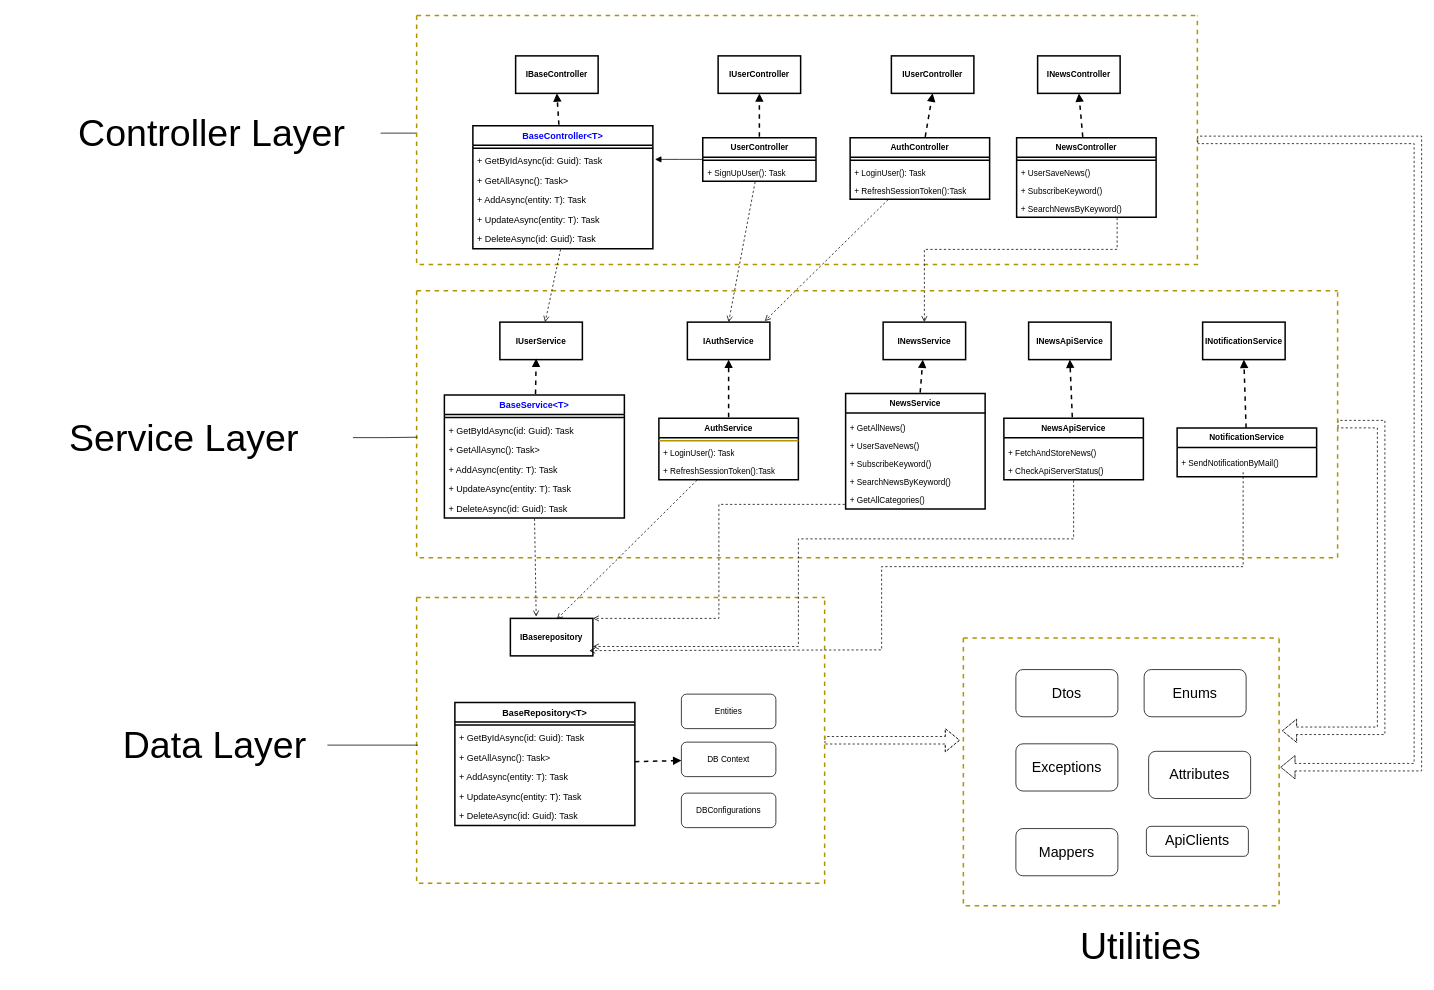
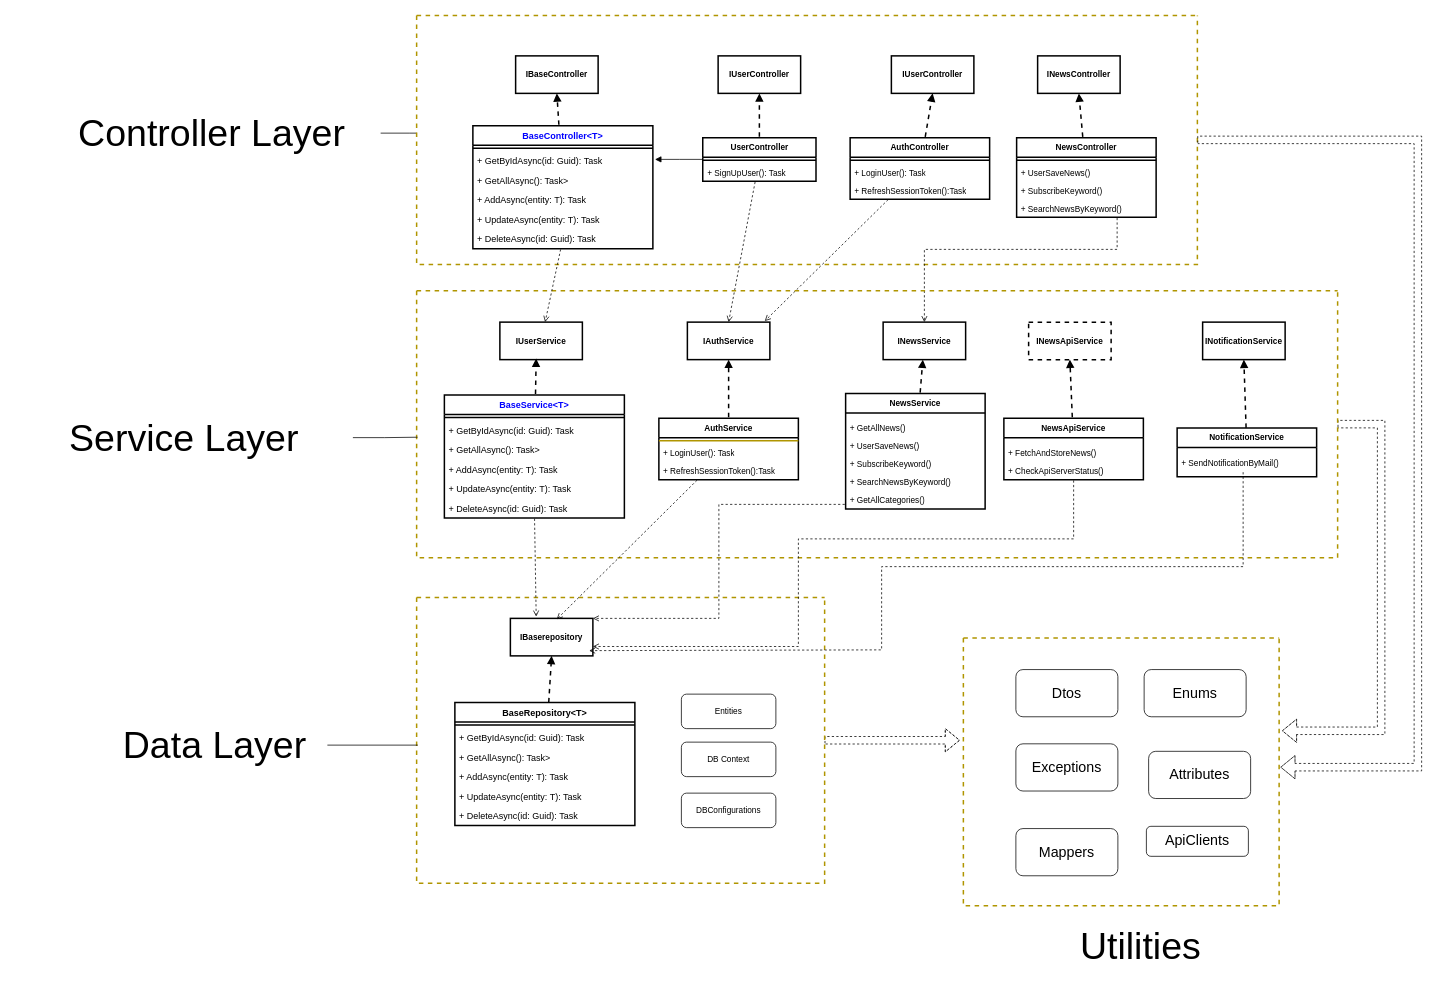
node "INewsApiService": style solid -> dashed
edge "BaseRepository<T>" -> "DB Context": now "BaseRepository<T>" -> "IBaserepository"
